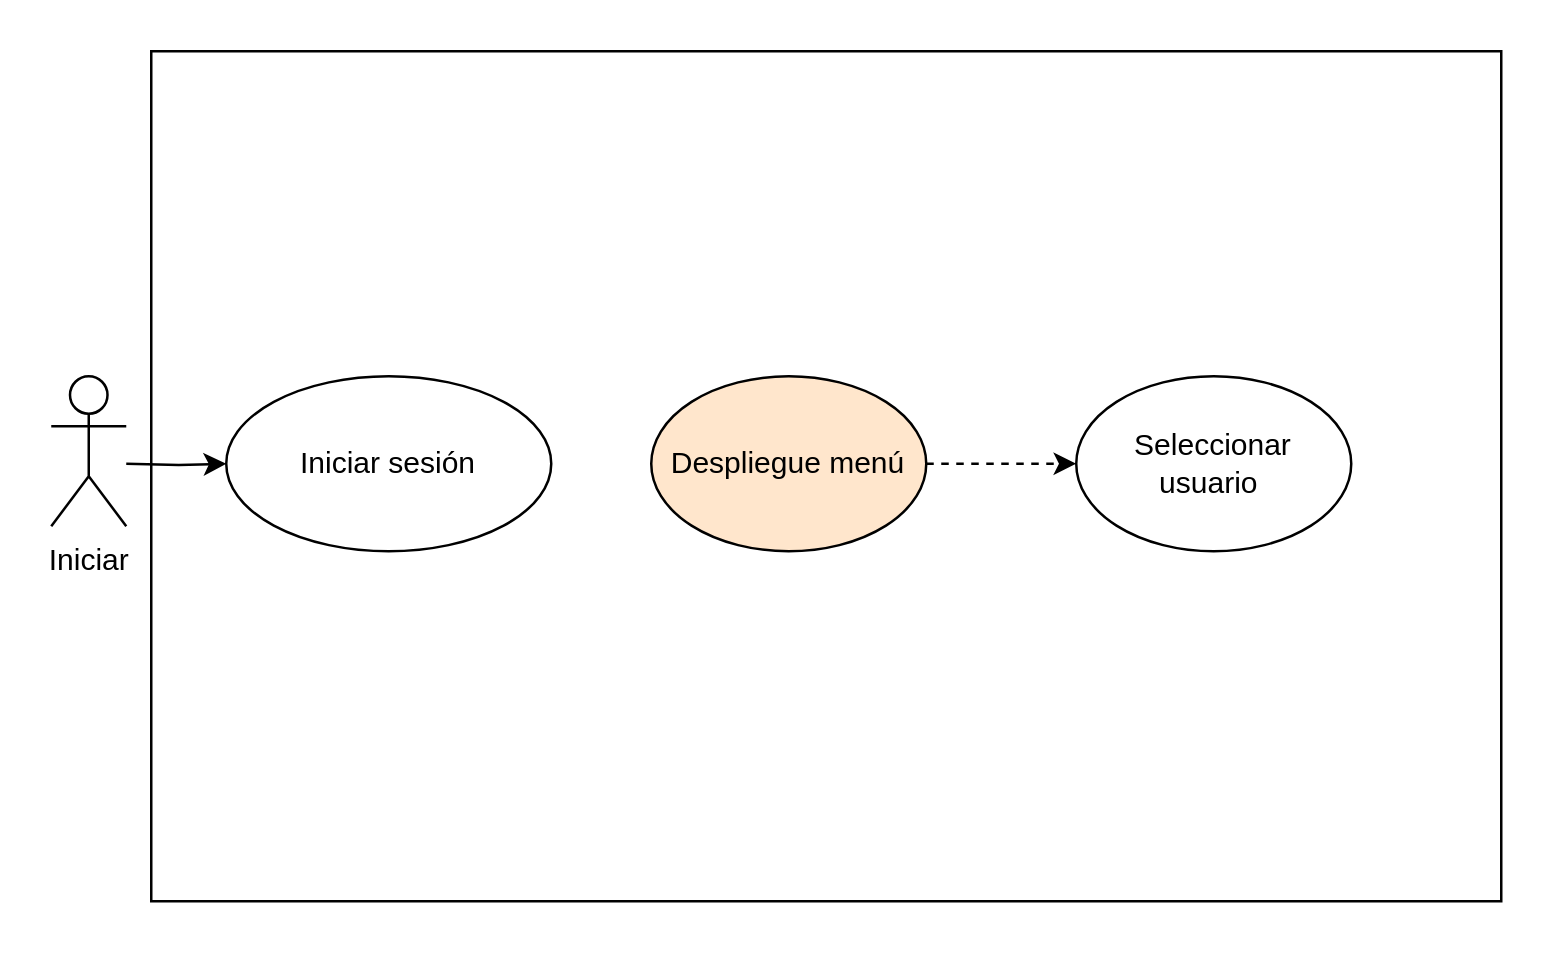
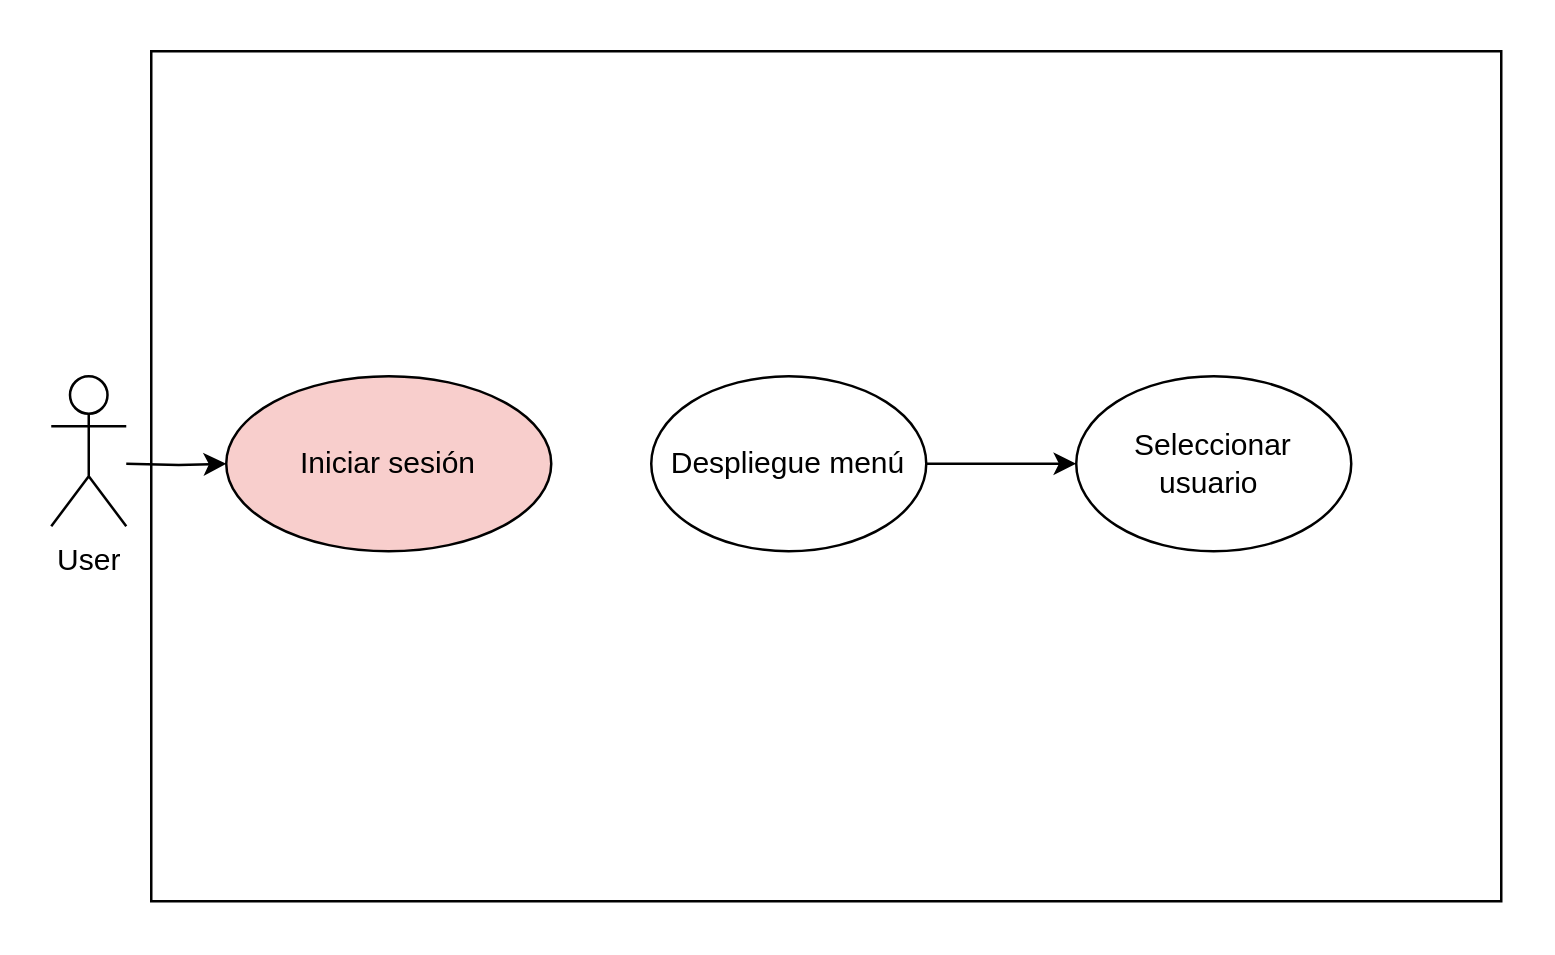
node "Iniciar sesión": fillcolor #ffffff -> #f8cecc
node "Despliegue menú": fillcolor #ffe6cc -> #ffffff
edge "Despliegue menú" -> "Seleccionar usuario": style dashed -> solid
node "Iniciar": label "Iniciar" -> "User"
